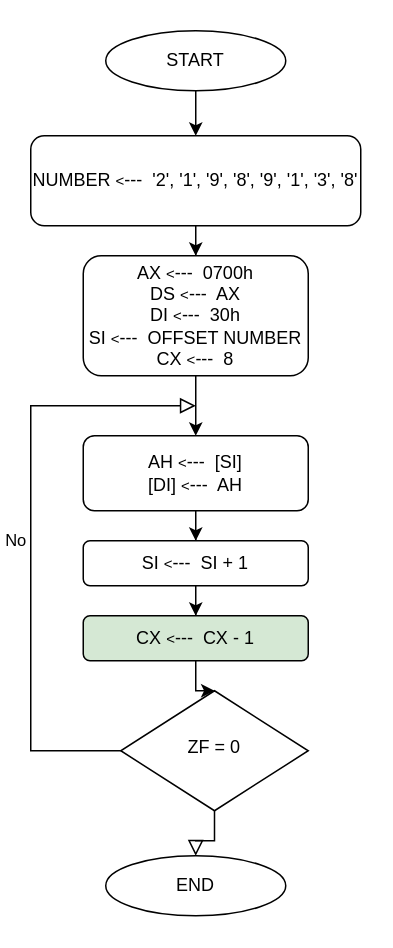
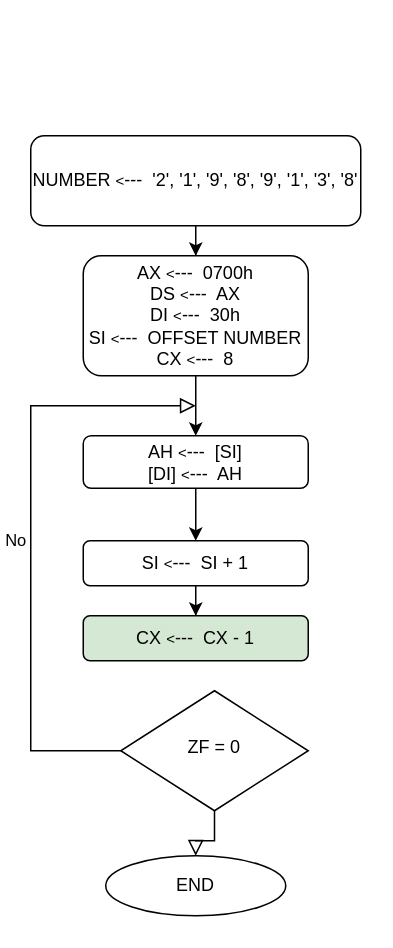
node "START": removed
edge "START" -> "NUMBER <--- '2', '1', '9', '8', '9', '1', '3', '8'": removed
node "AH <--- [SI] [DI] <--- AH": size 225x75 -> 225x53
edge "CX <--- CX - 1" -> "ZF = 0": removed
